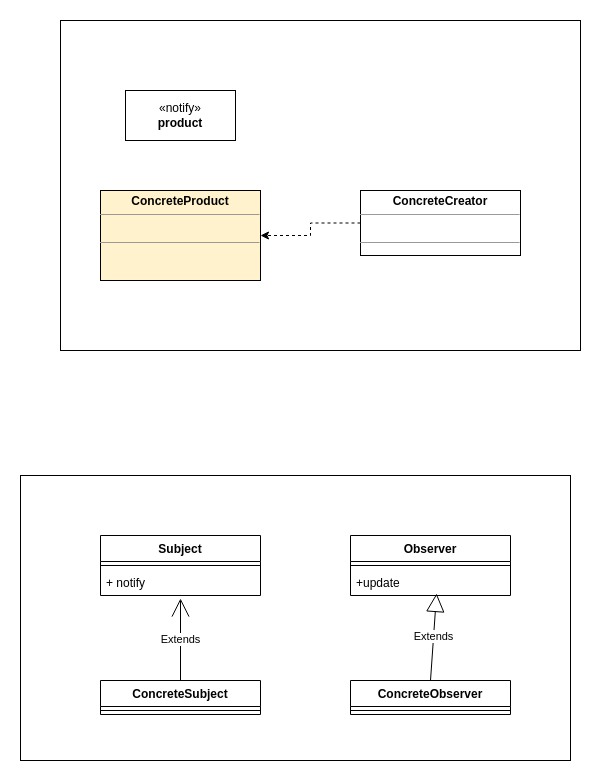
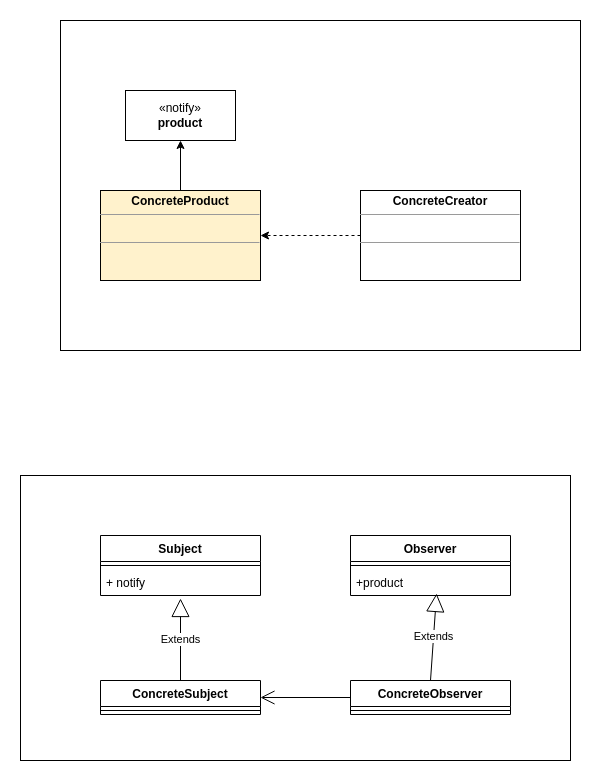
edge "ConcreteProduct" -> "«notify» product": added
node "ConcreteCreator": size 160x65 -> 160x90
node "+update": label "+update" -> "+product"
edge "ConcreteSubject" -> "+ notify": arrowhead open -> block
edge "ConcreteObserver" -> "ConcreteSubject": added
